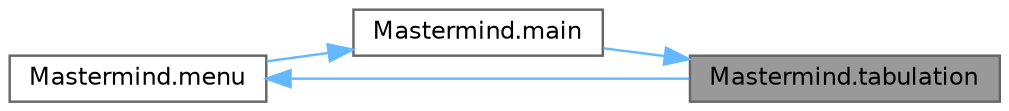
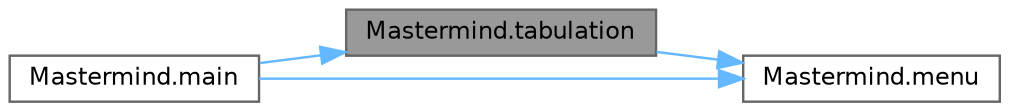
edge "Mastermind.menu" -> "Mastermind.main": reversed
